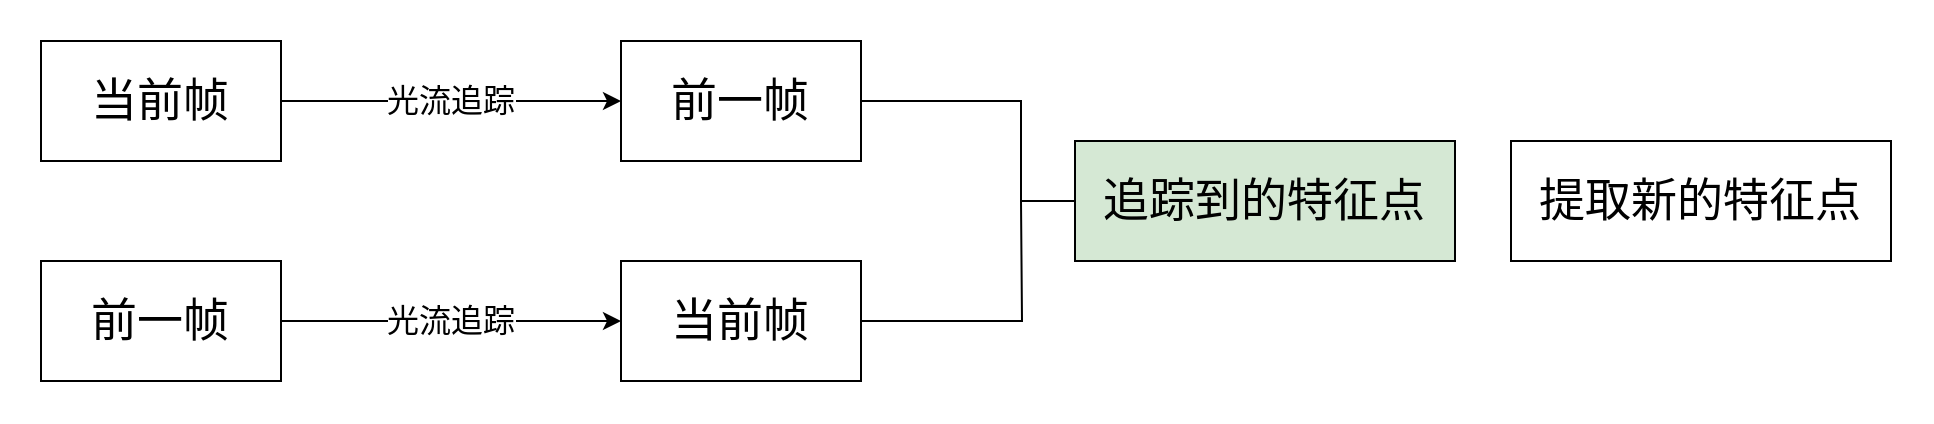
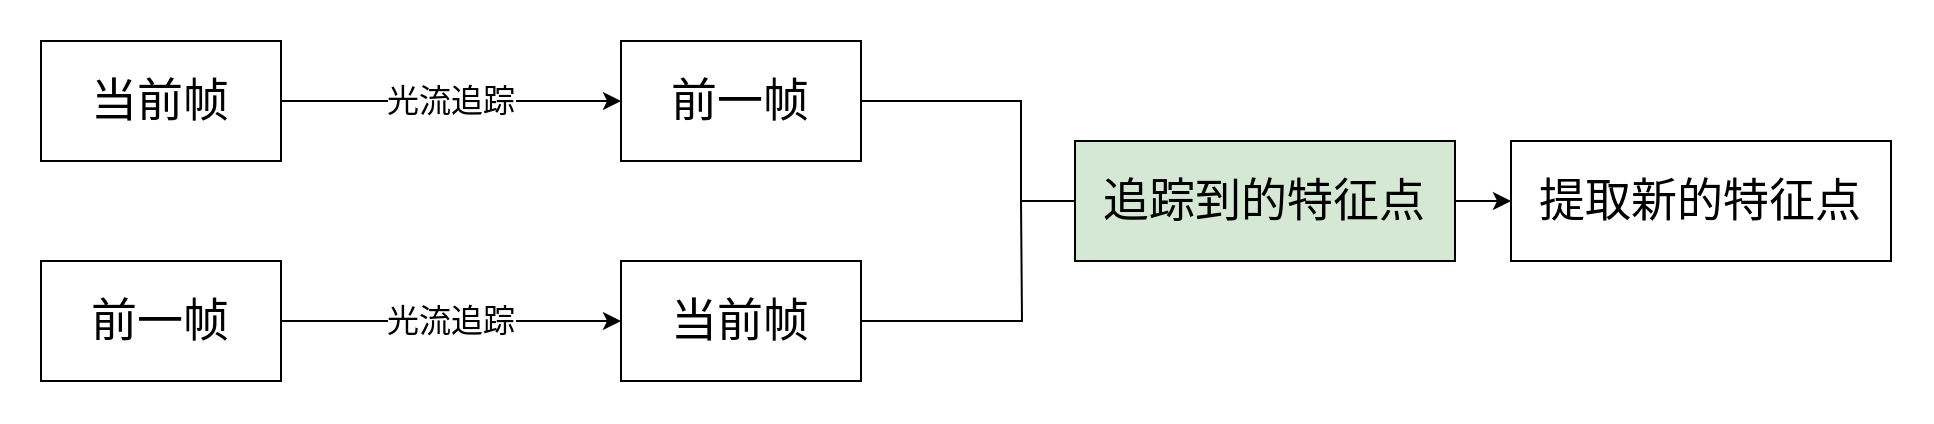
edge "追踪到的特征点" -> "提取新的特征点": added
